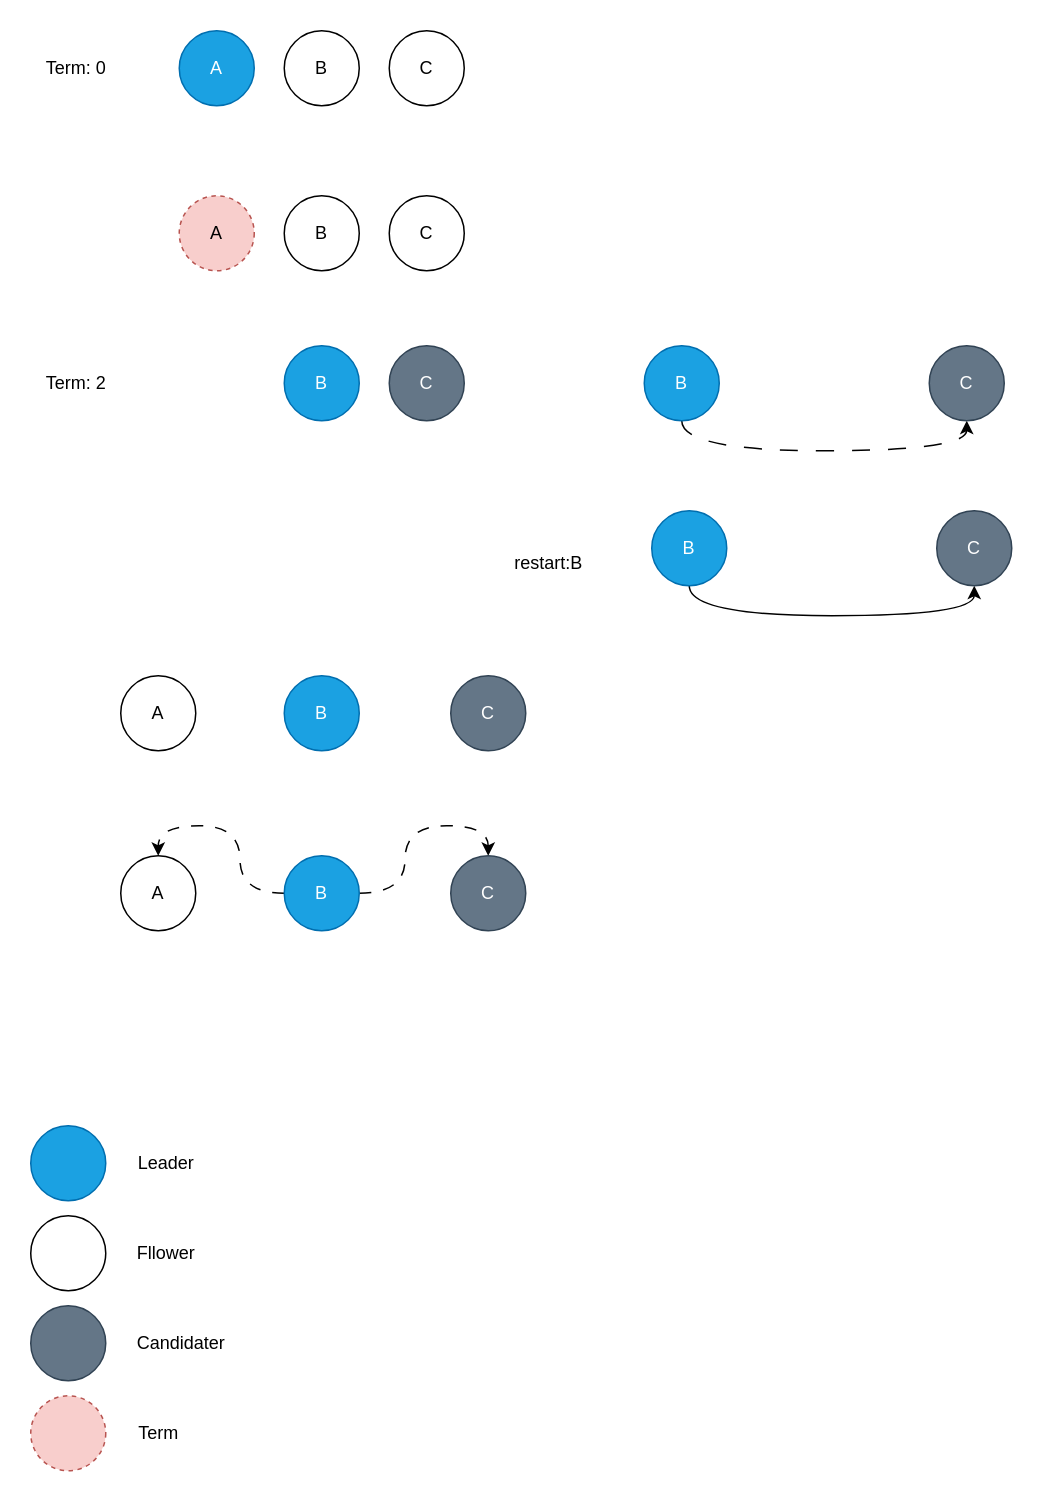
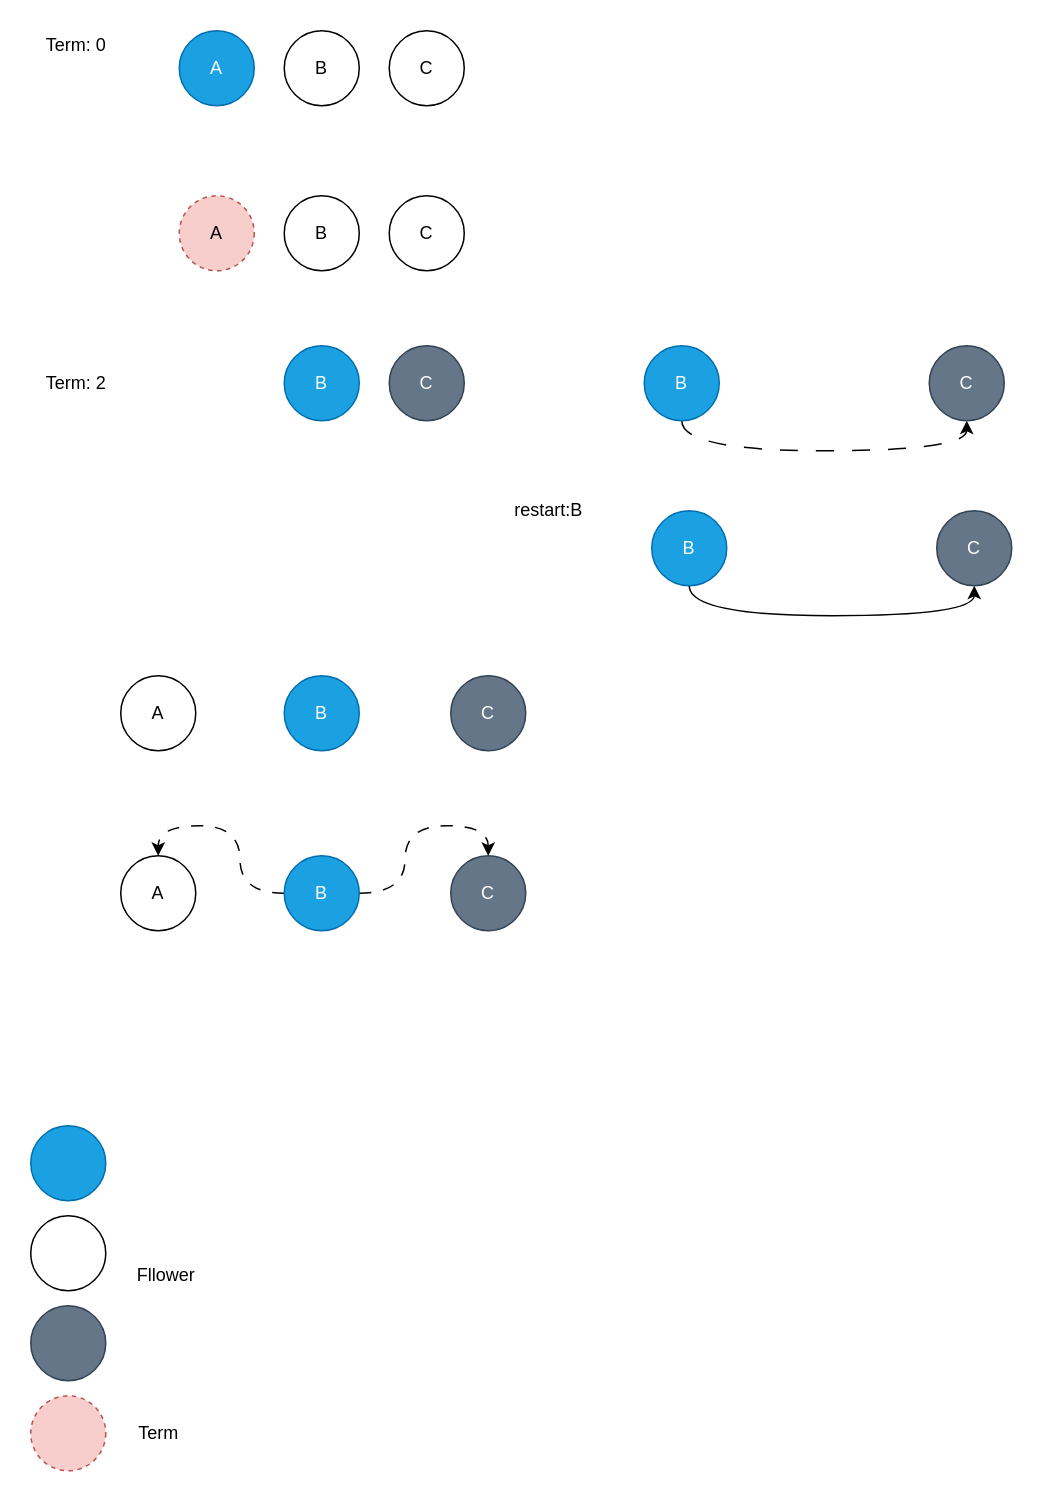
node "Term: 0": moved (76, 68) -> (76, 46)
node "restart:B": moved (548, 563) -> (548, 511)
node "Leader": removed
node "Fllower": moved (166, 1253) -> (166, 1276)
node "Candidater": removed
